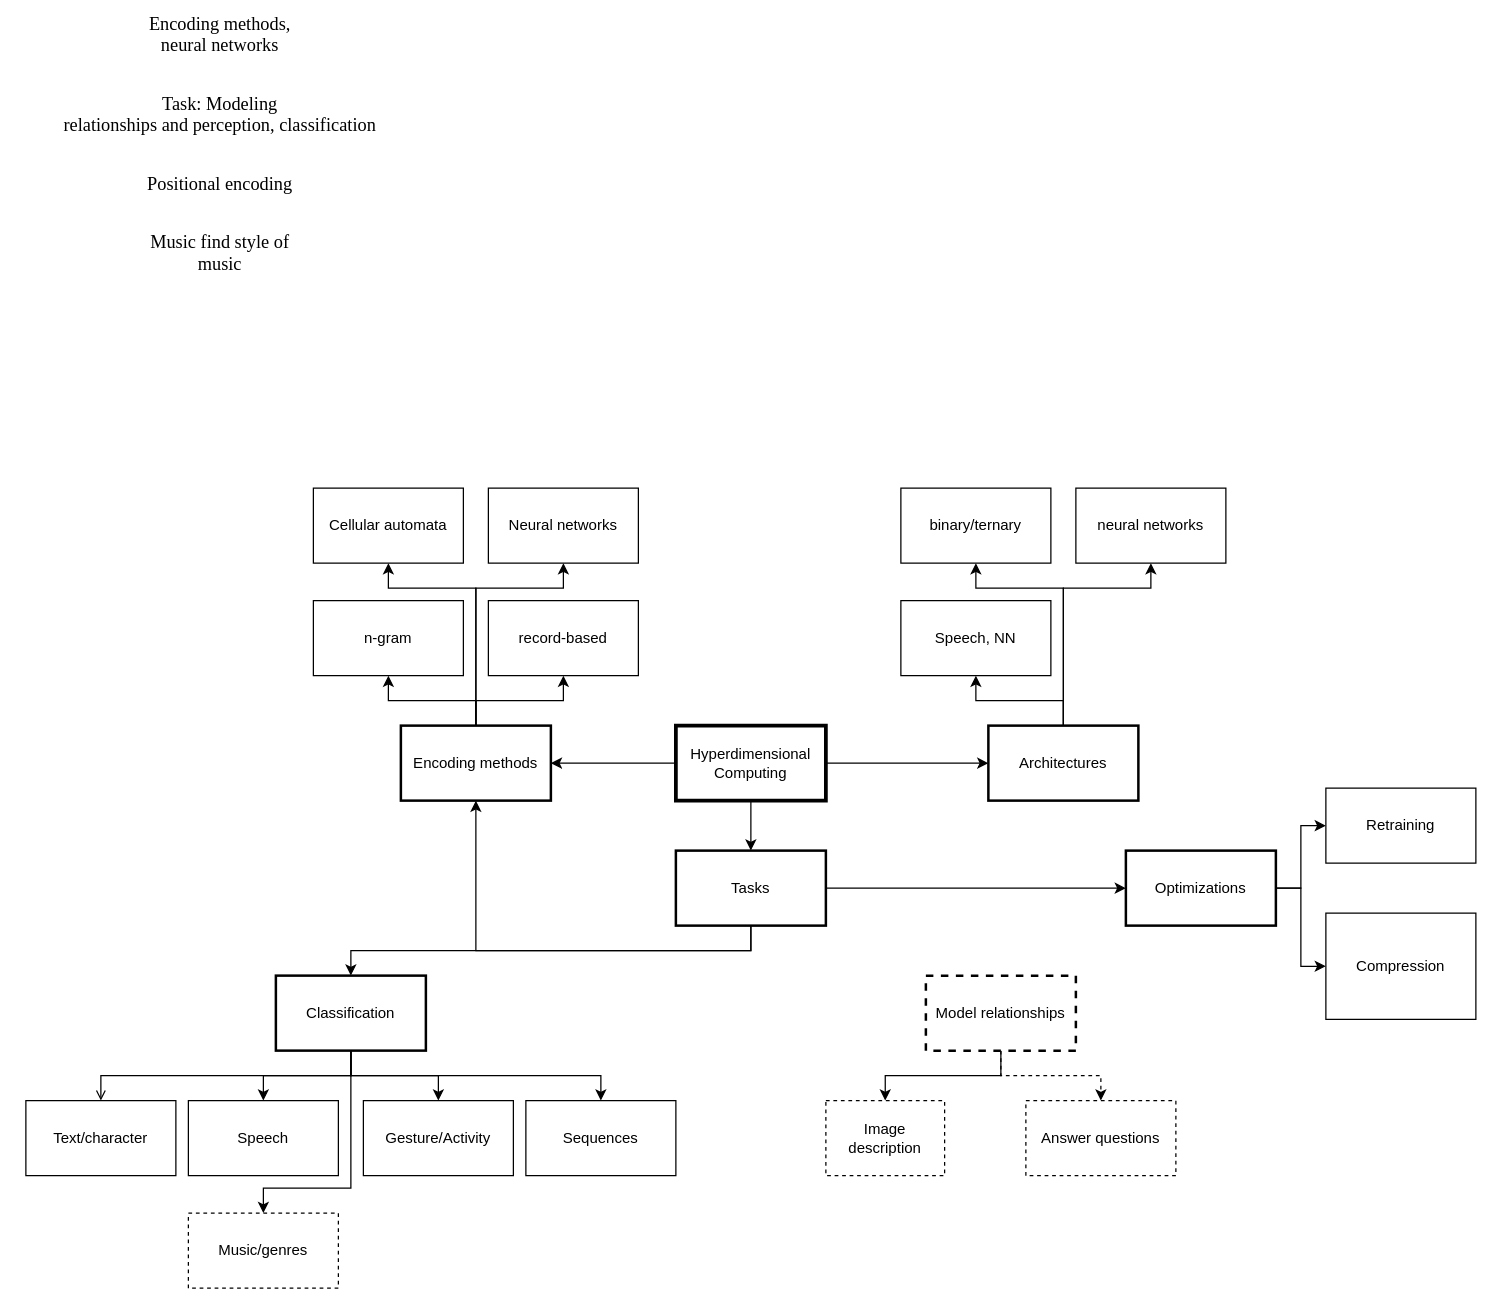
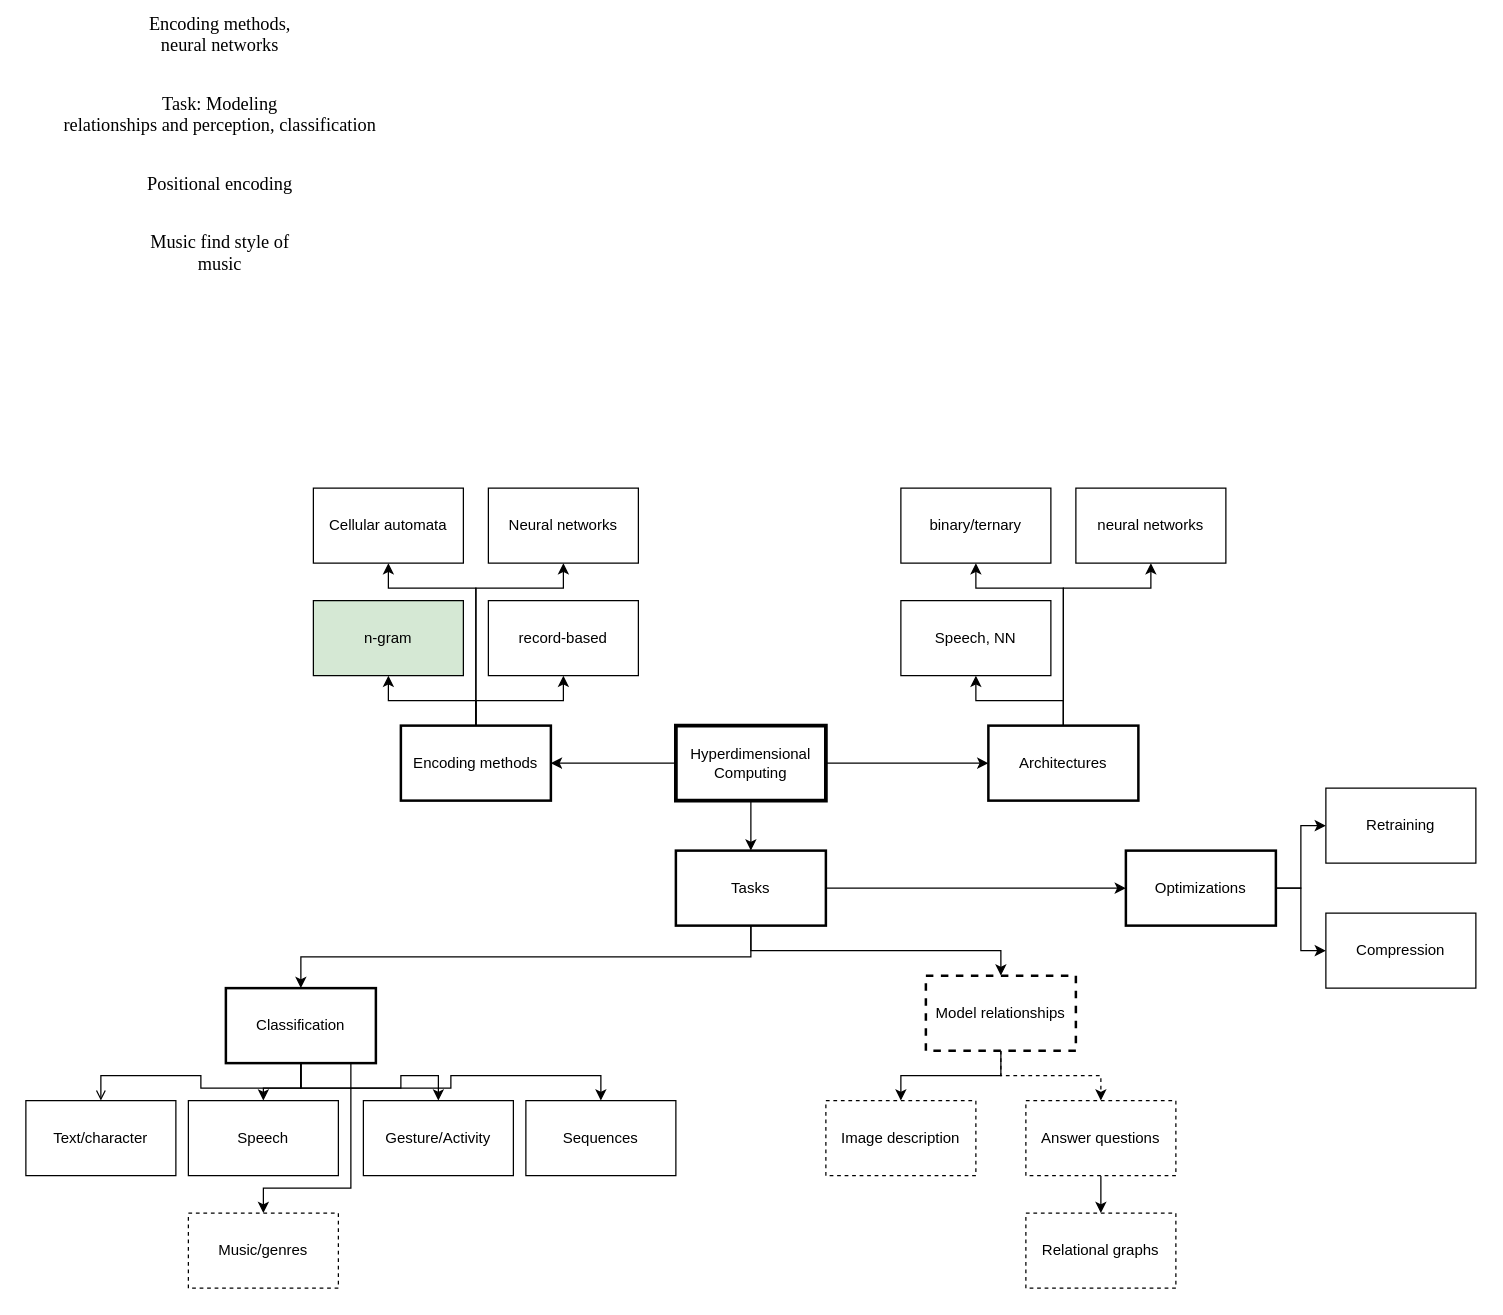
node "n-gram": fillcolor #ffffff -> #d5e8d4
edge "Tasks" -> "Encoding methods": now "Tasks" -> "Model relationships"
node "Compression": size 150x106 -> 150x75
node "Classification": moved (351, 1013) -> (301, 1026)
node "Image description": size 119x75 -> 150x75
edge "Answer questions" -> "Relational graphs": added
node "Relational graphs": added
